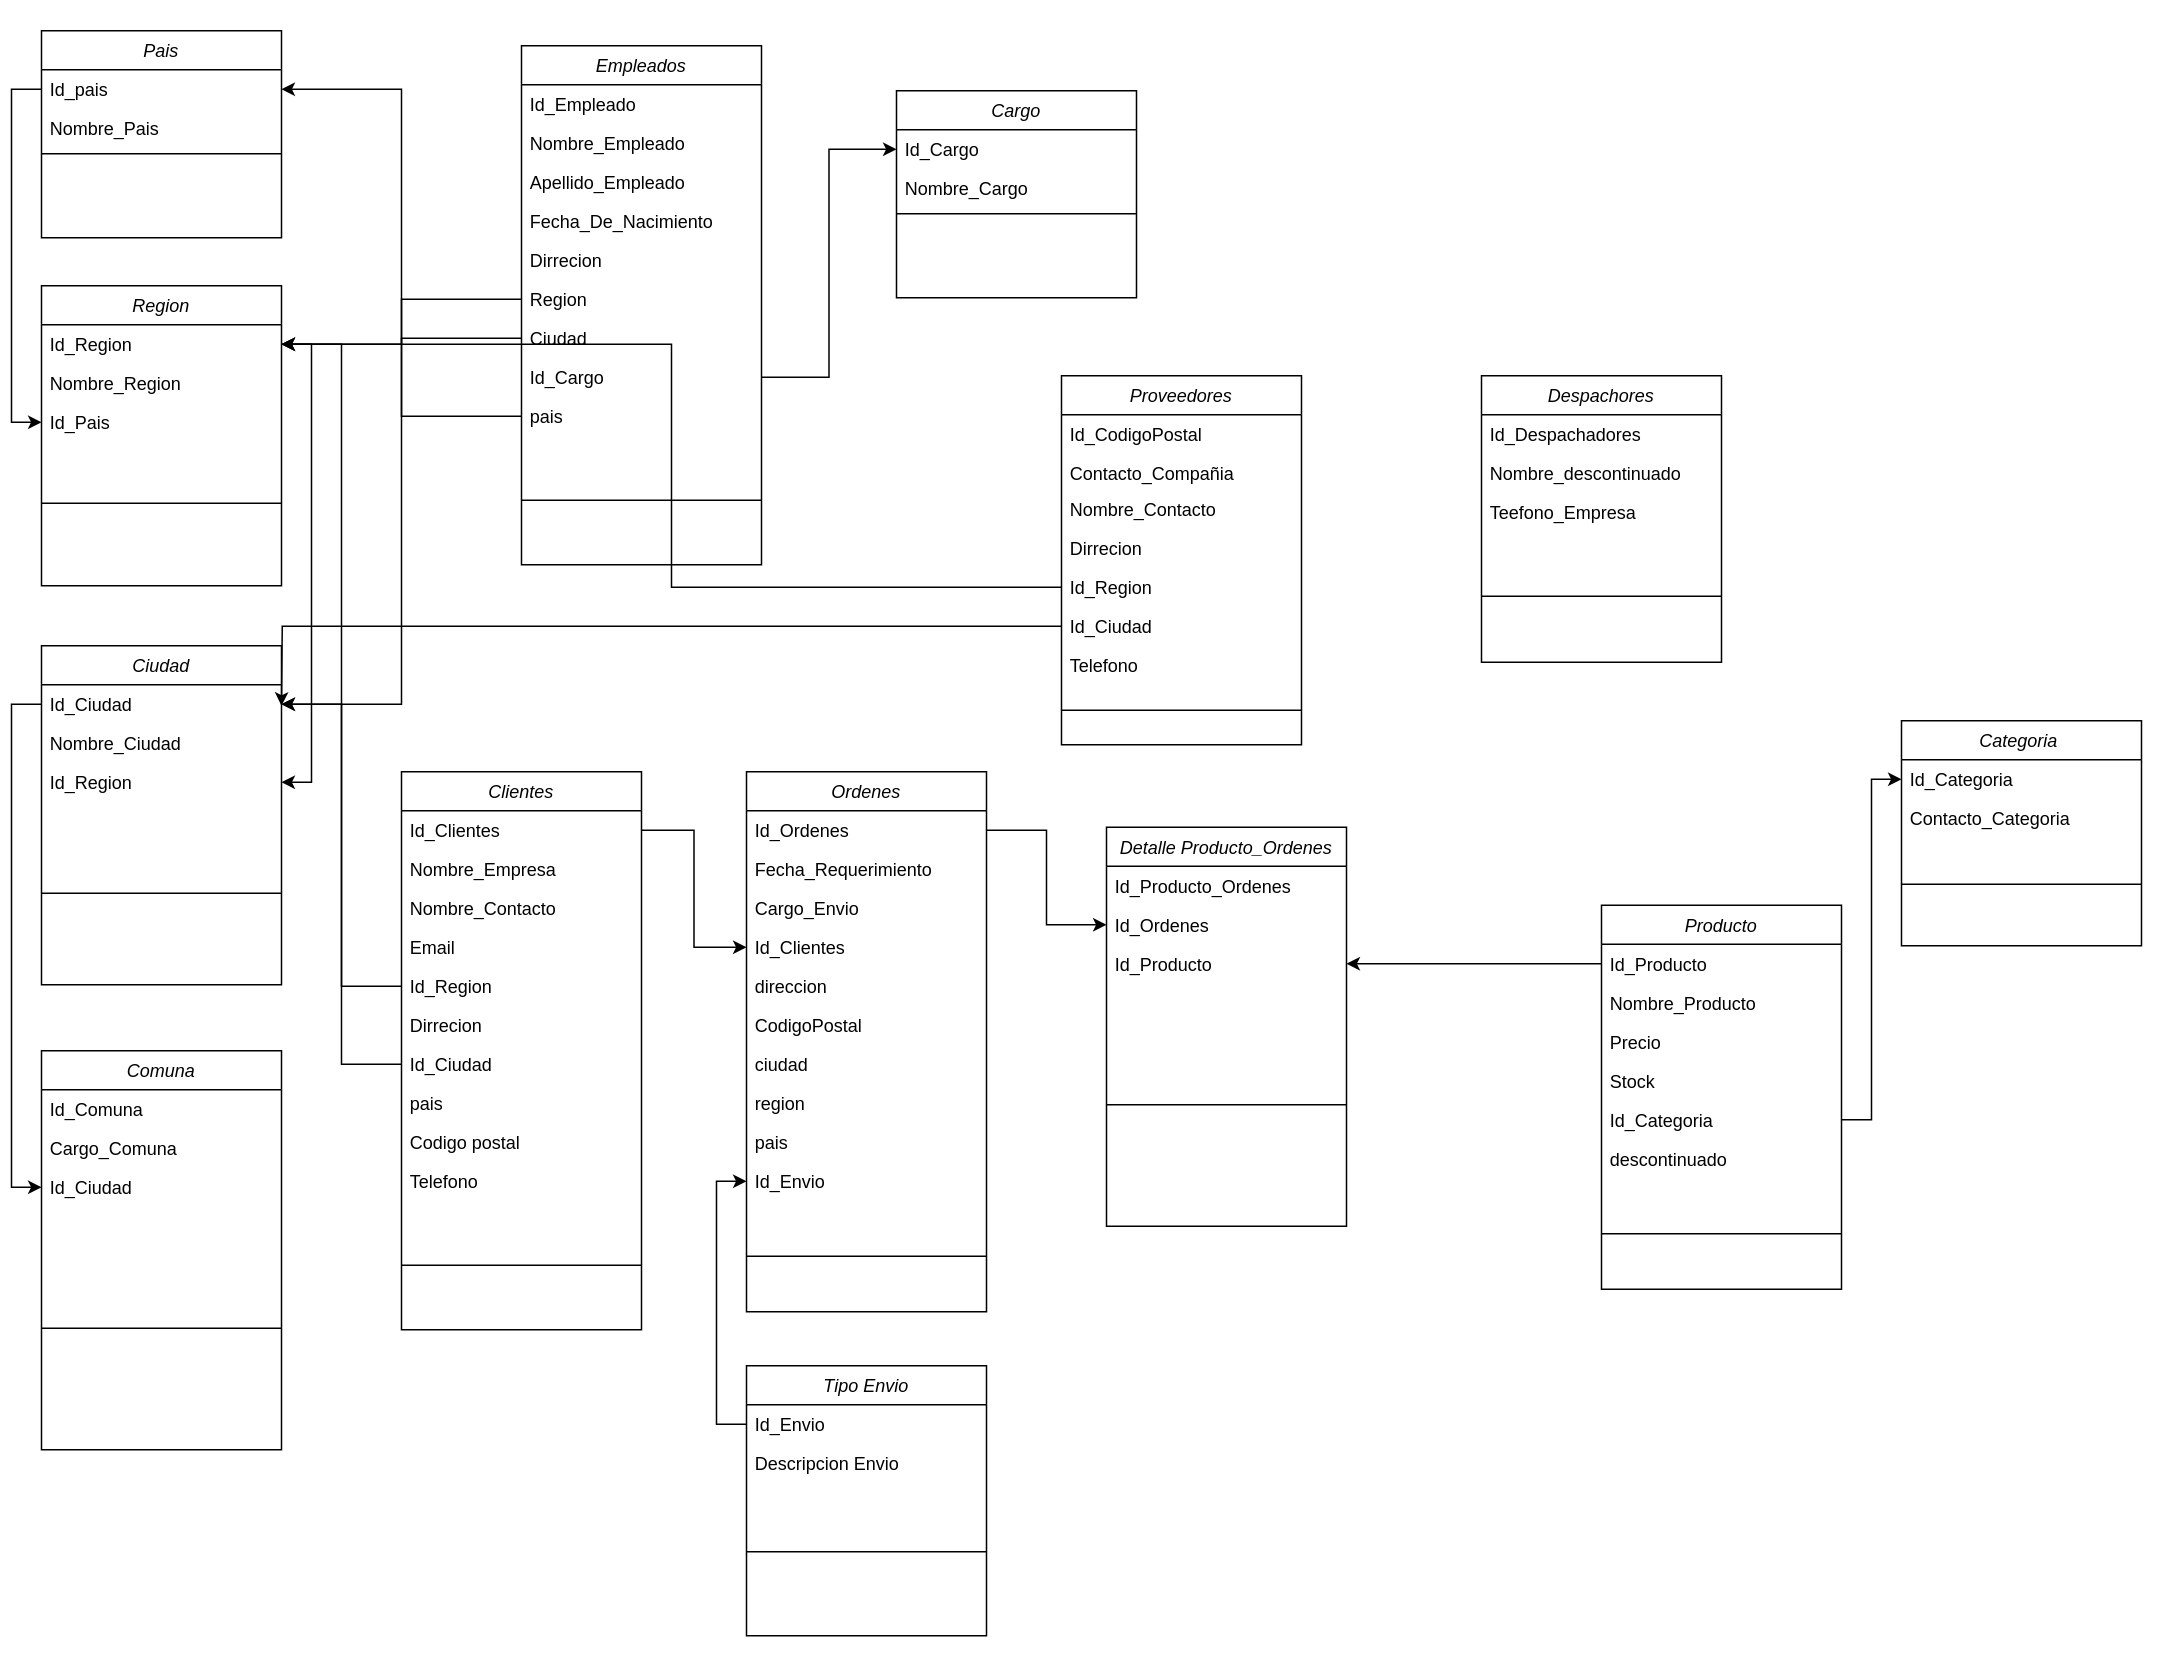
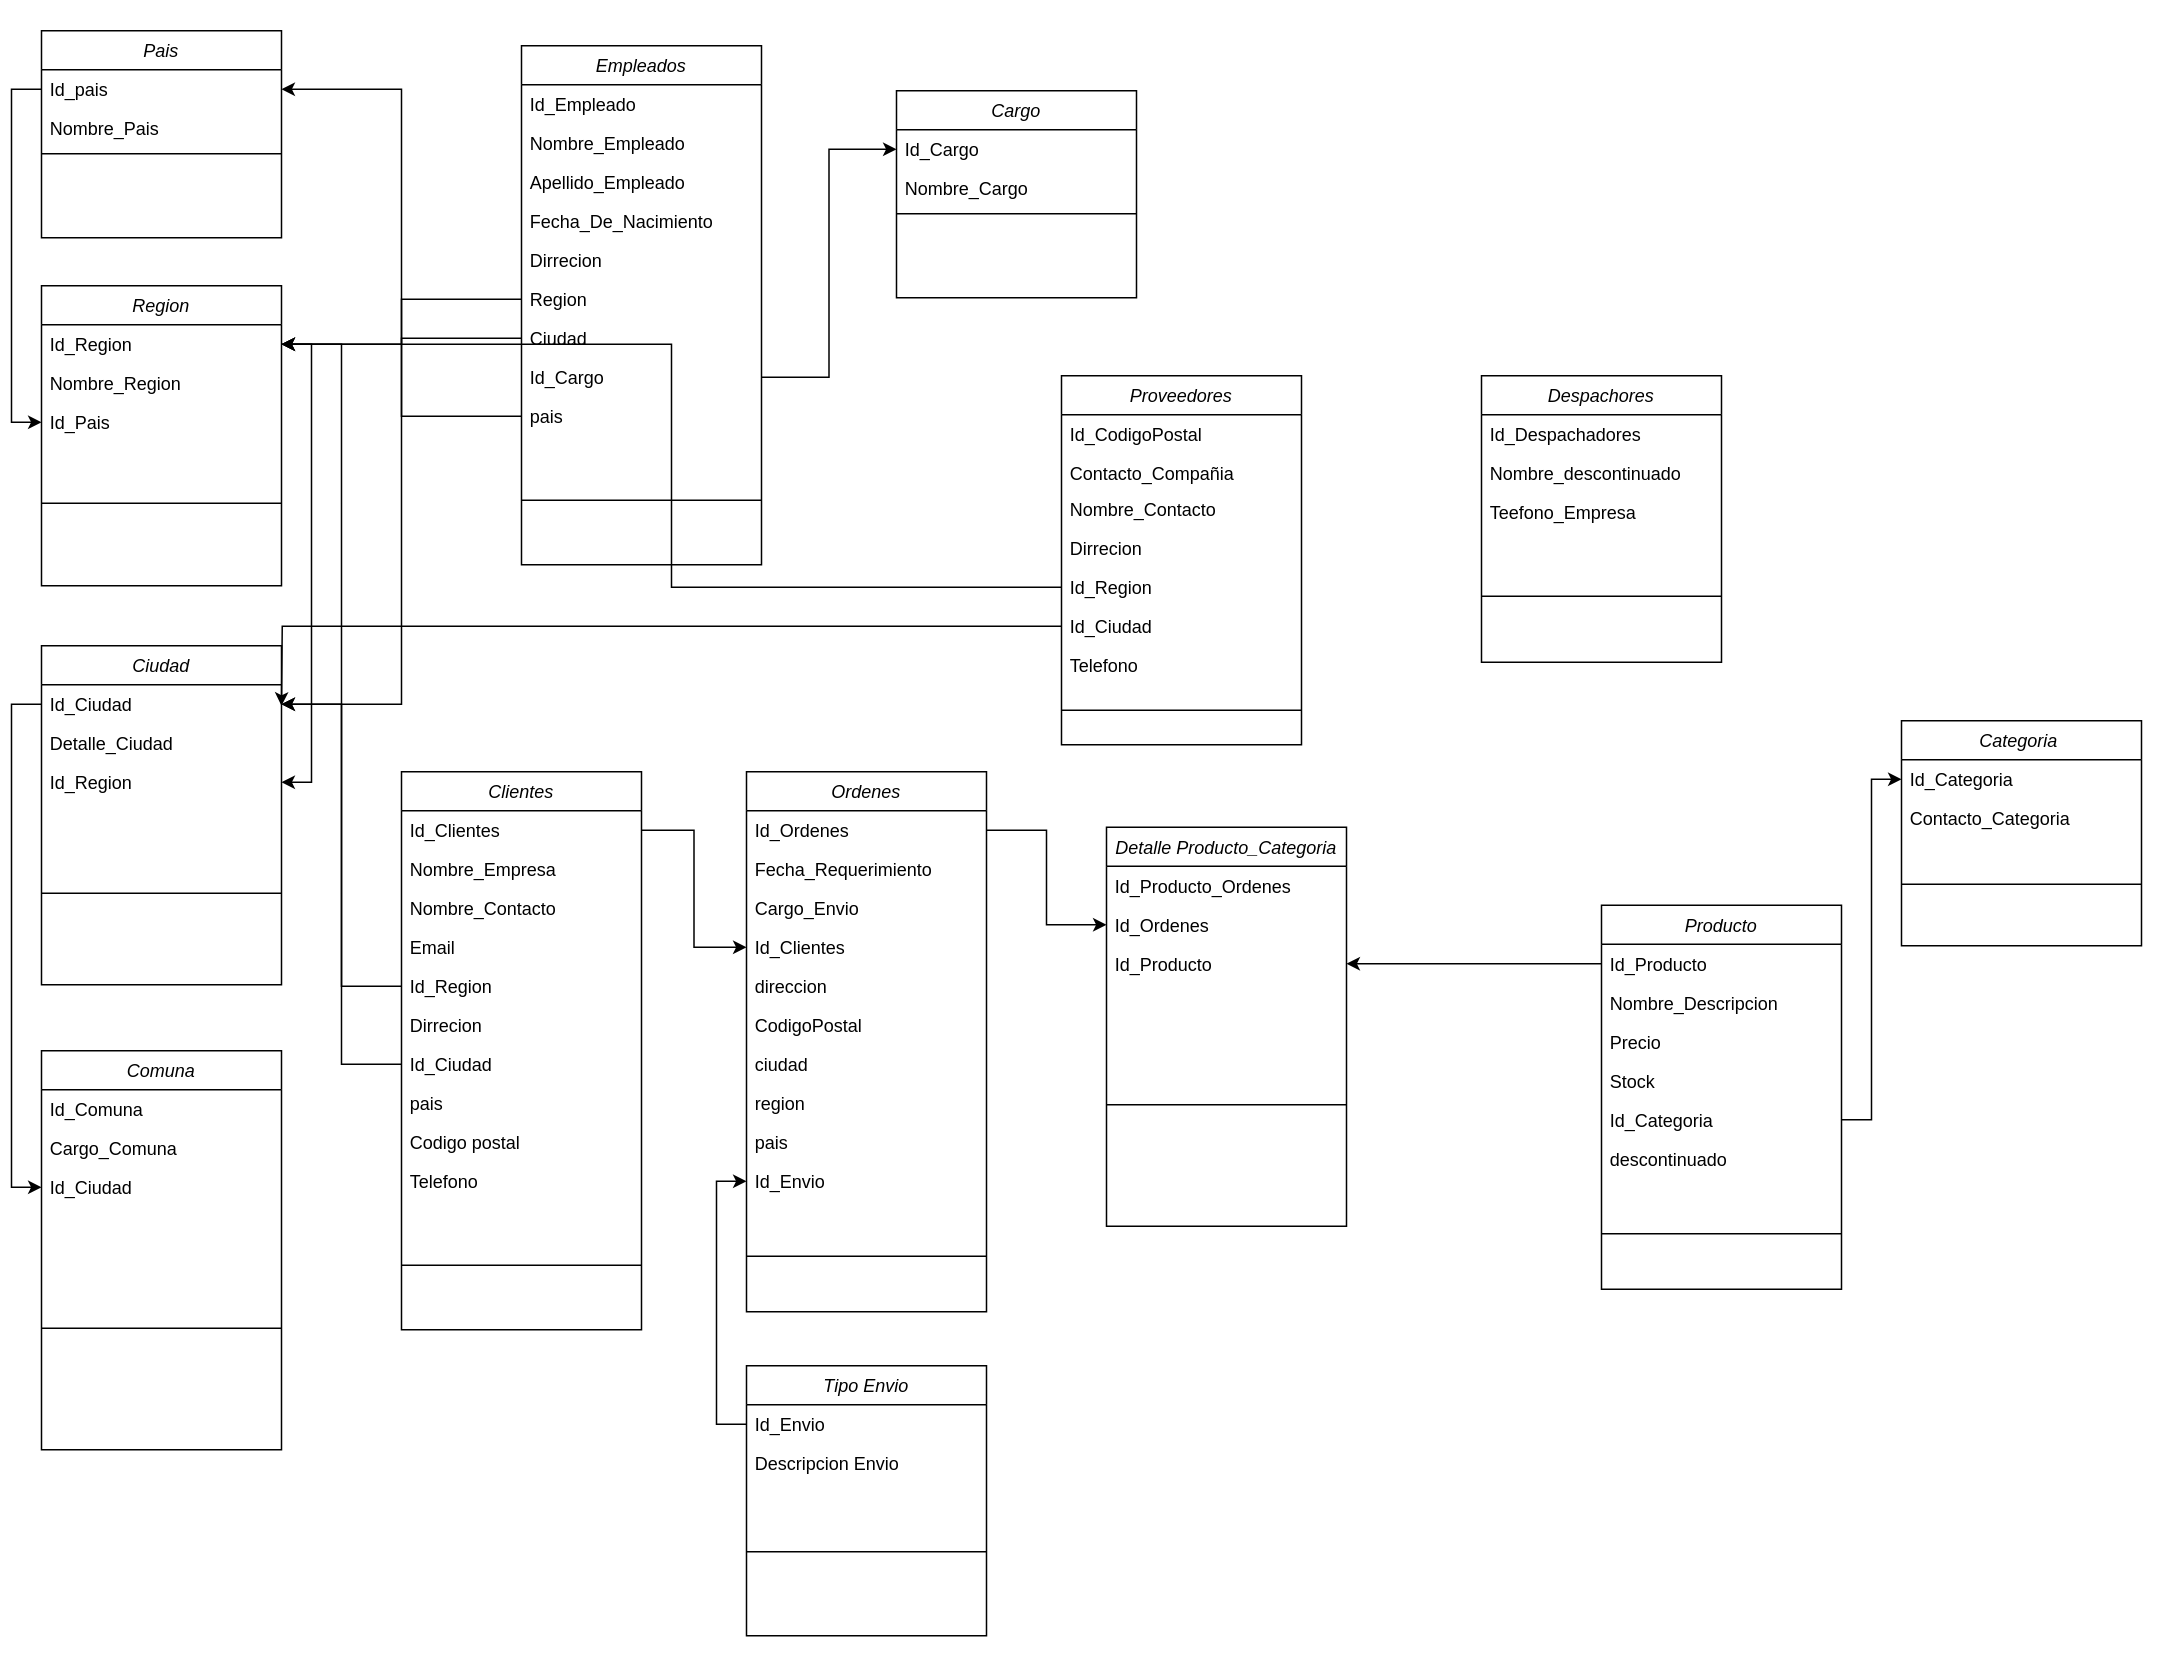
node "Nombre_Ciudad": label "Nombre_Ciudad" -> "Detalle_Ciudad"
node "Detalle Producto_Ordenes": label "Detalle Producto_Ordenes" -> "Detalle Producto_Categoria"
node "Nombre_Producto": label "Nombre_Producto" -> "Nombre_Descripcion"
